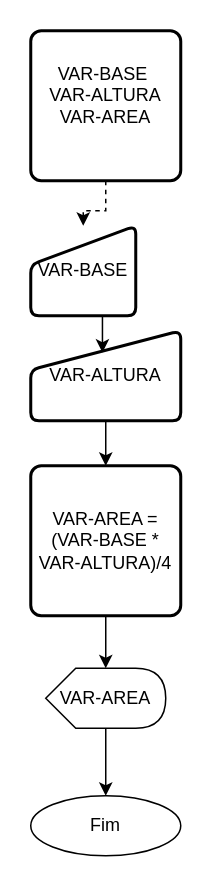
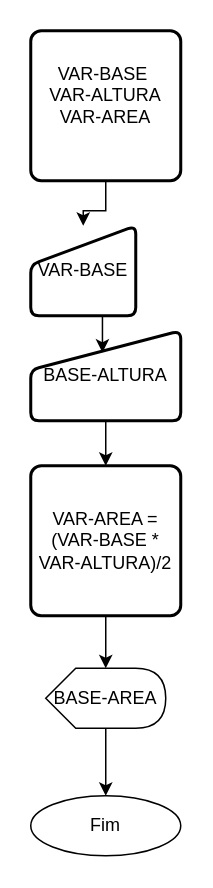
edge "VAR-BASE VAR-ALTURA VAR-AREA" -> "VAR-BASE": style dashed -> solid
node "VAR-ALTURA": label "VAR-ALTURA" -> "BASE-ALTURA"
node "VAR-AREA = (VAR-BASE * VAR-ALTURA)/4": label "VAR-AREA = (VAR-BASE * VAR-ALTURA)/4" -> "VAR-AREA = (VAR-BASE * VAR-ALTURA)/2"
node "VAR-AREA": label "VAR-AREA" -> "BASE-AREA"
